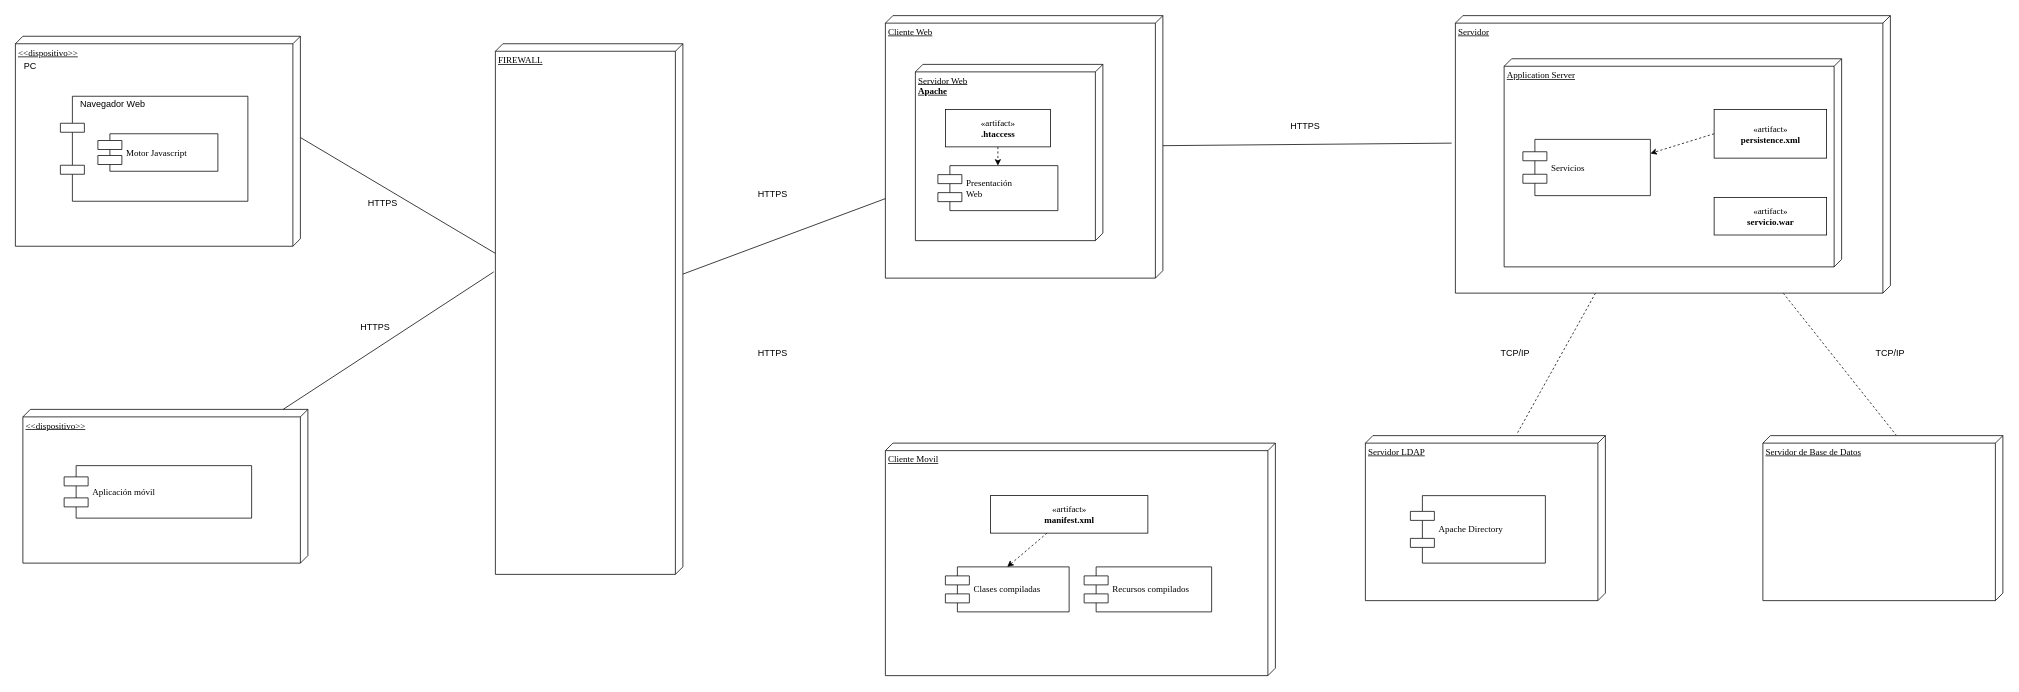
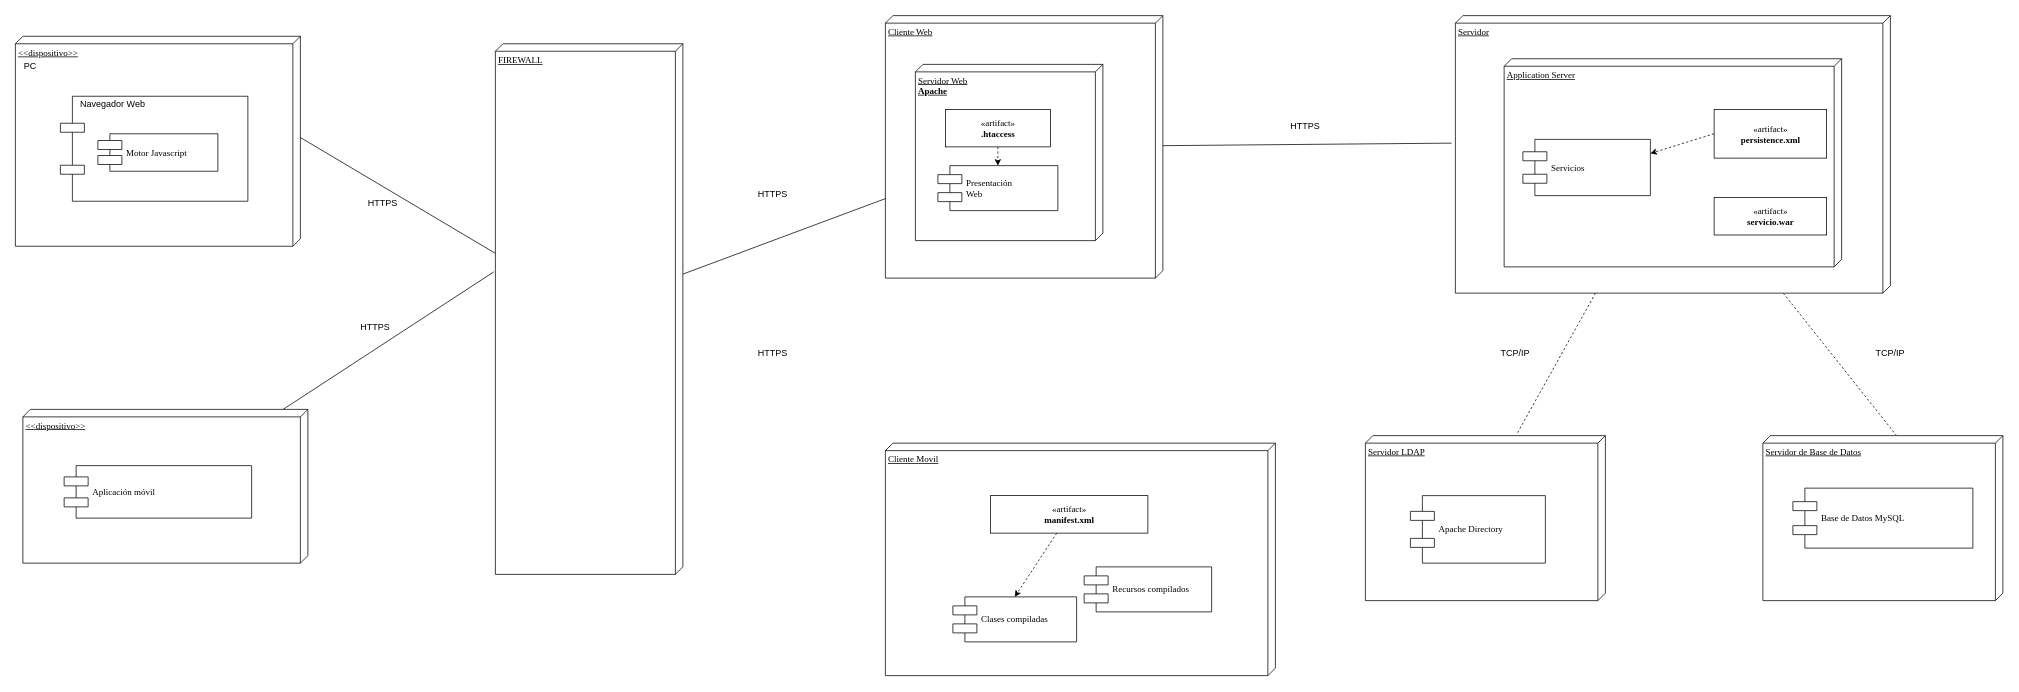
node "Base de Datos MySQL": added
node "Clases compiladas": moved (1007, 589) -> (1015, 619)
